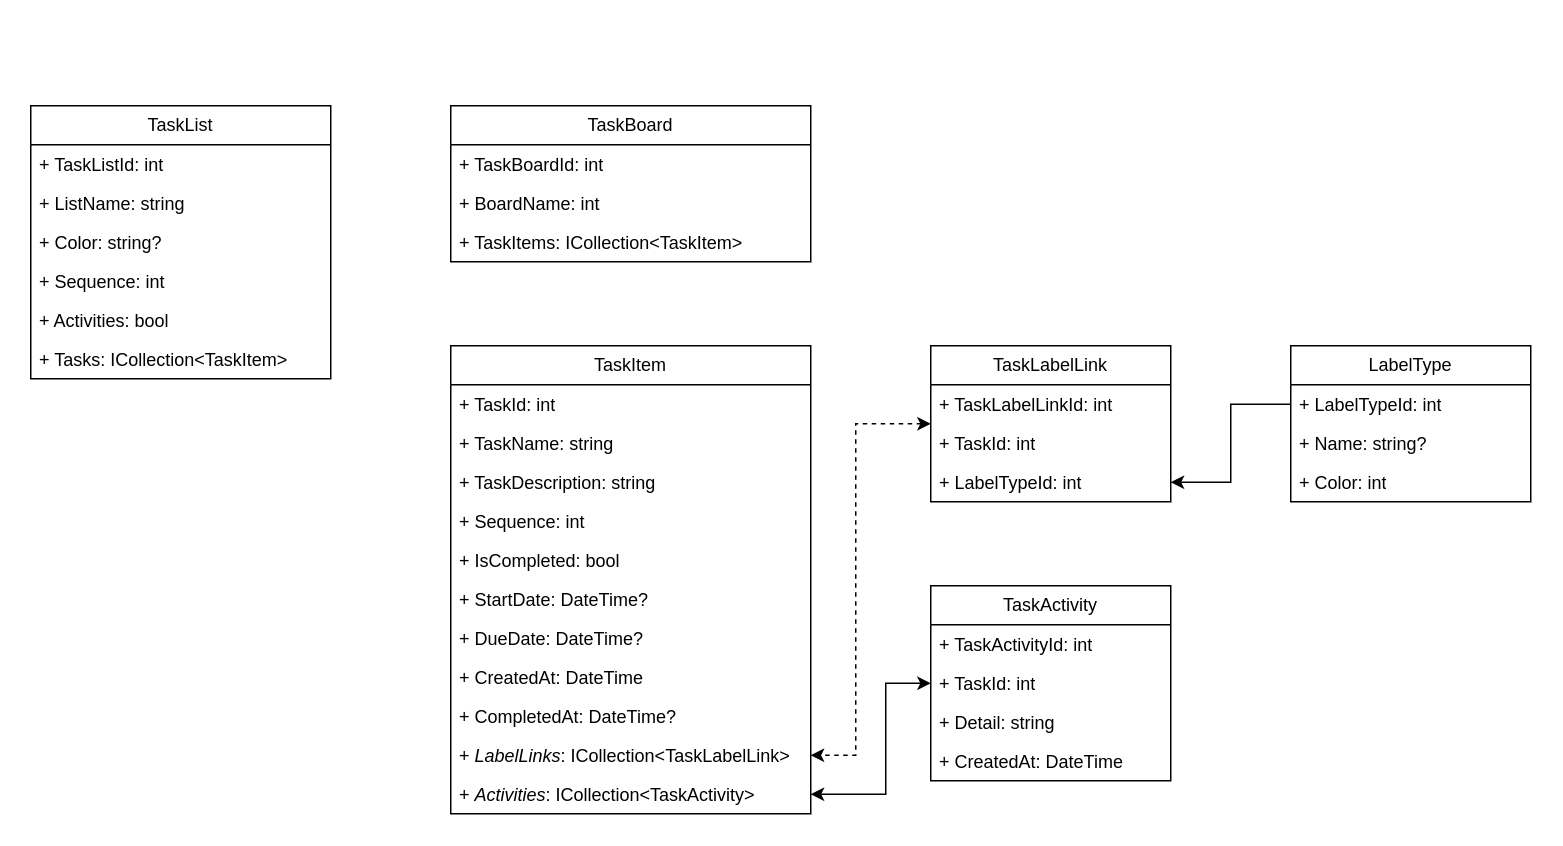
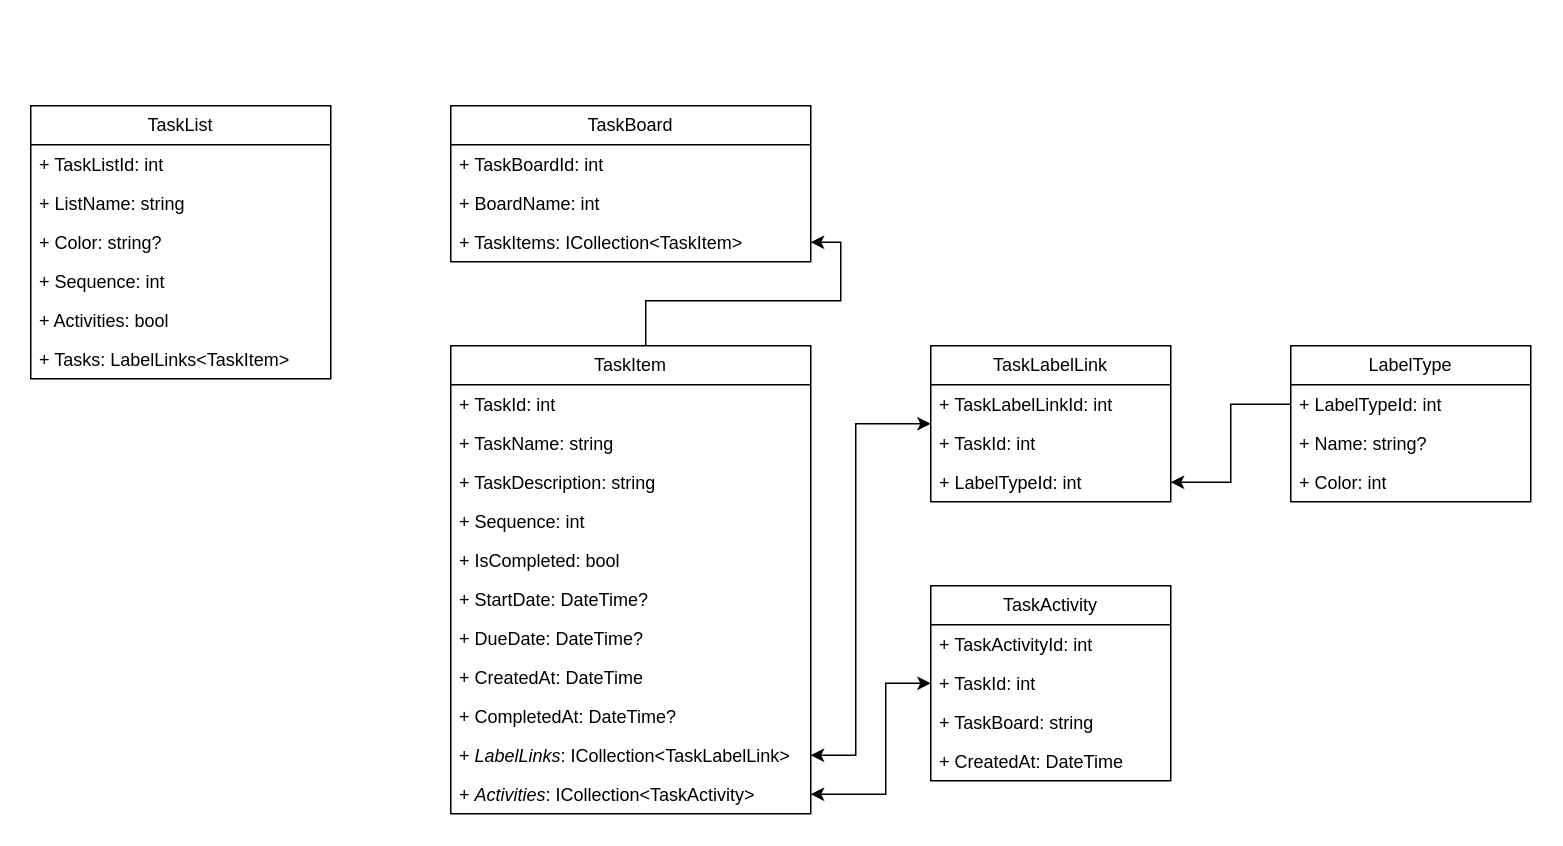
edge "TaskItem" -> "+ TaskItems: ICollection<TaskItem>": added
node "+ Tasks: ICollection<TaskItem>": label "+ Tasks: ICollection<TaskItem>" -> "+ Tasks: LabelLinks<TaskItem>"
edge "TaskLabelLink" -- "+ LabelLinks: ICollection<TaskLabelLink>": style dashed -> solid
node "+ Detail: string": label "+ Detail: string" -> "+ TaskBoard: string"
